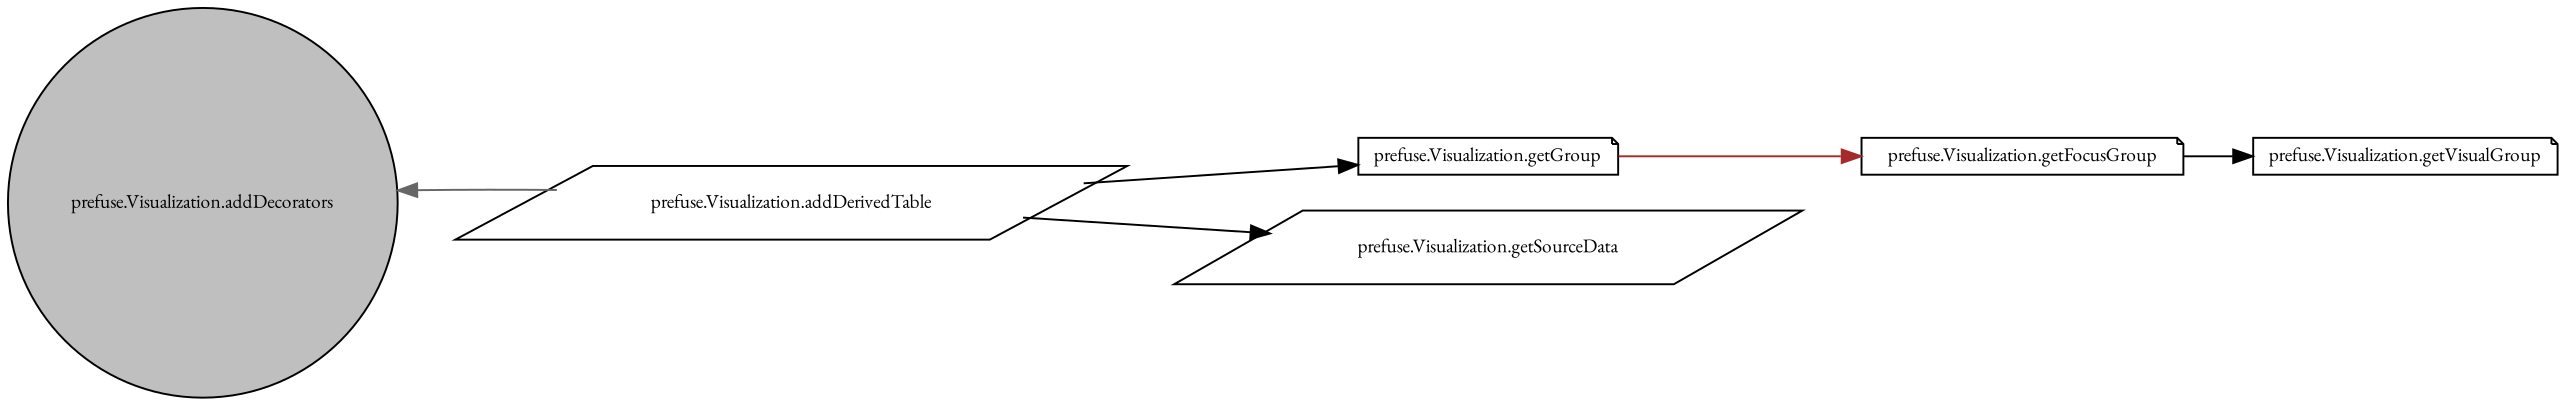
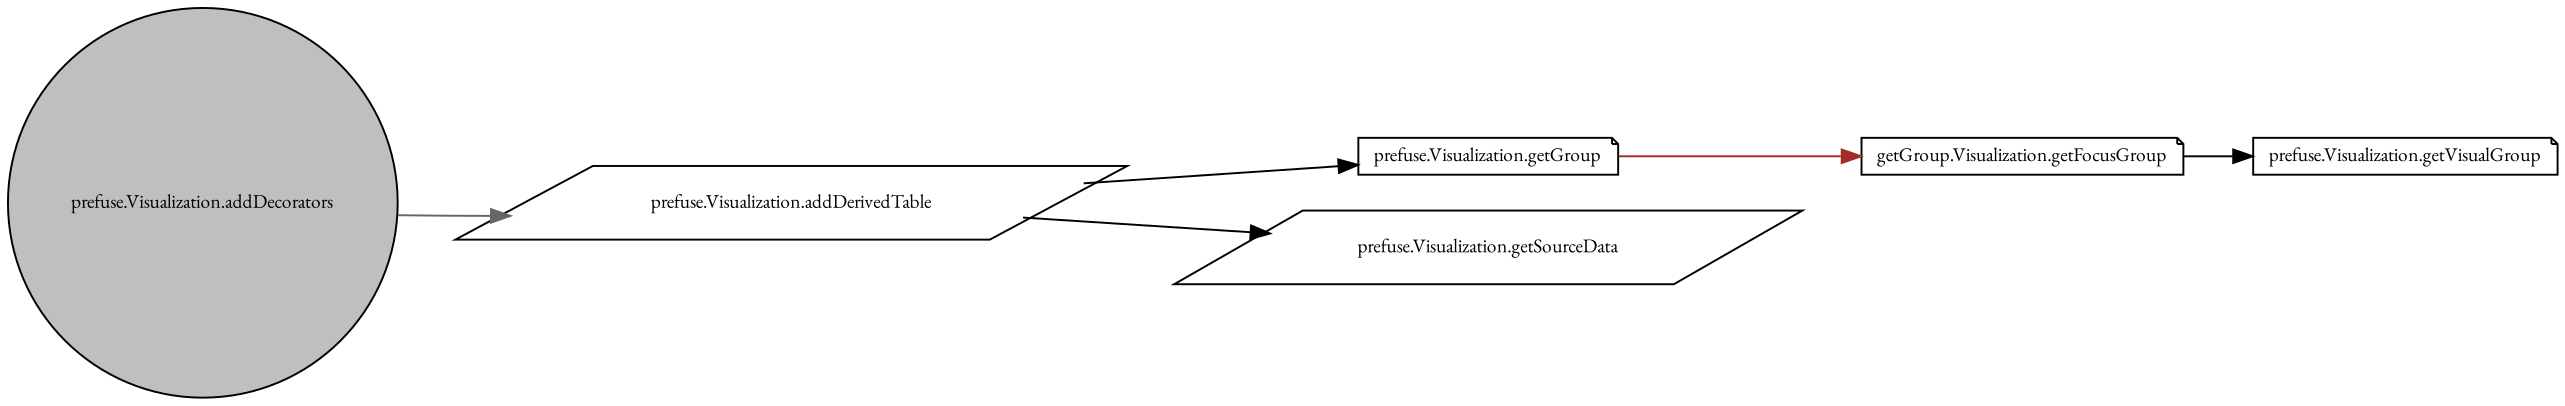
node "prefuse.Visualization.getFocusGroup": label "prefuse.Visualization.getFocusGroup" -> "getGroup.Visualization.getFocusGroup"
edge "prefuse.Visualization.addDerivedTable" -> "prefuse.Visualization.addDecorators": reversed
